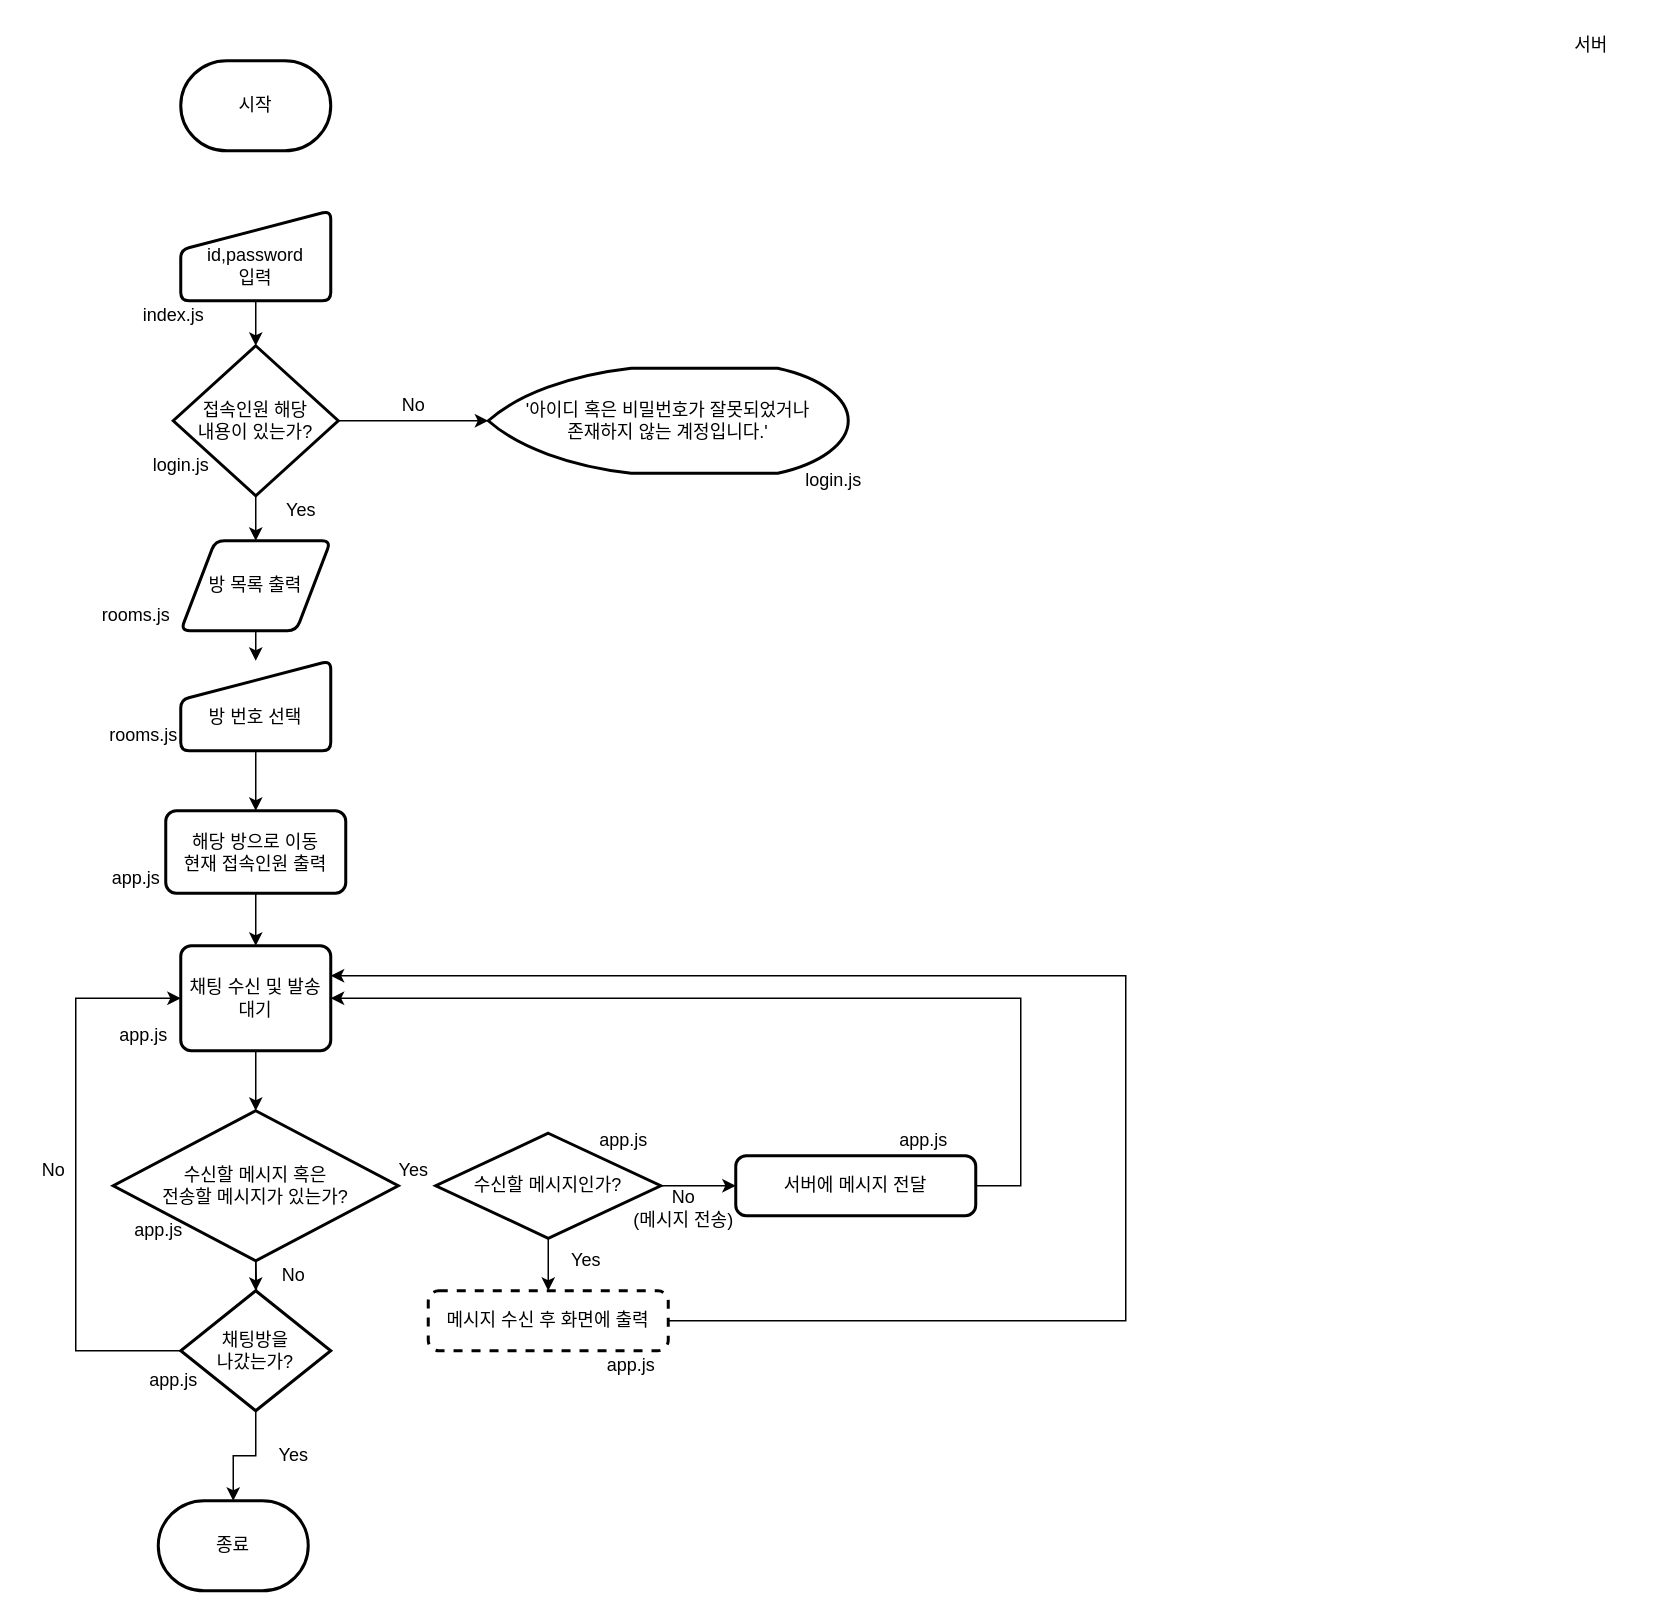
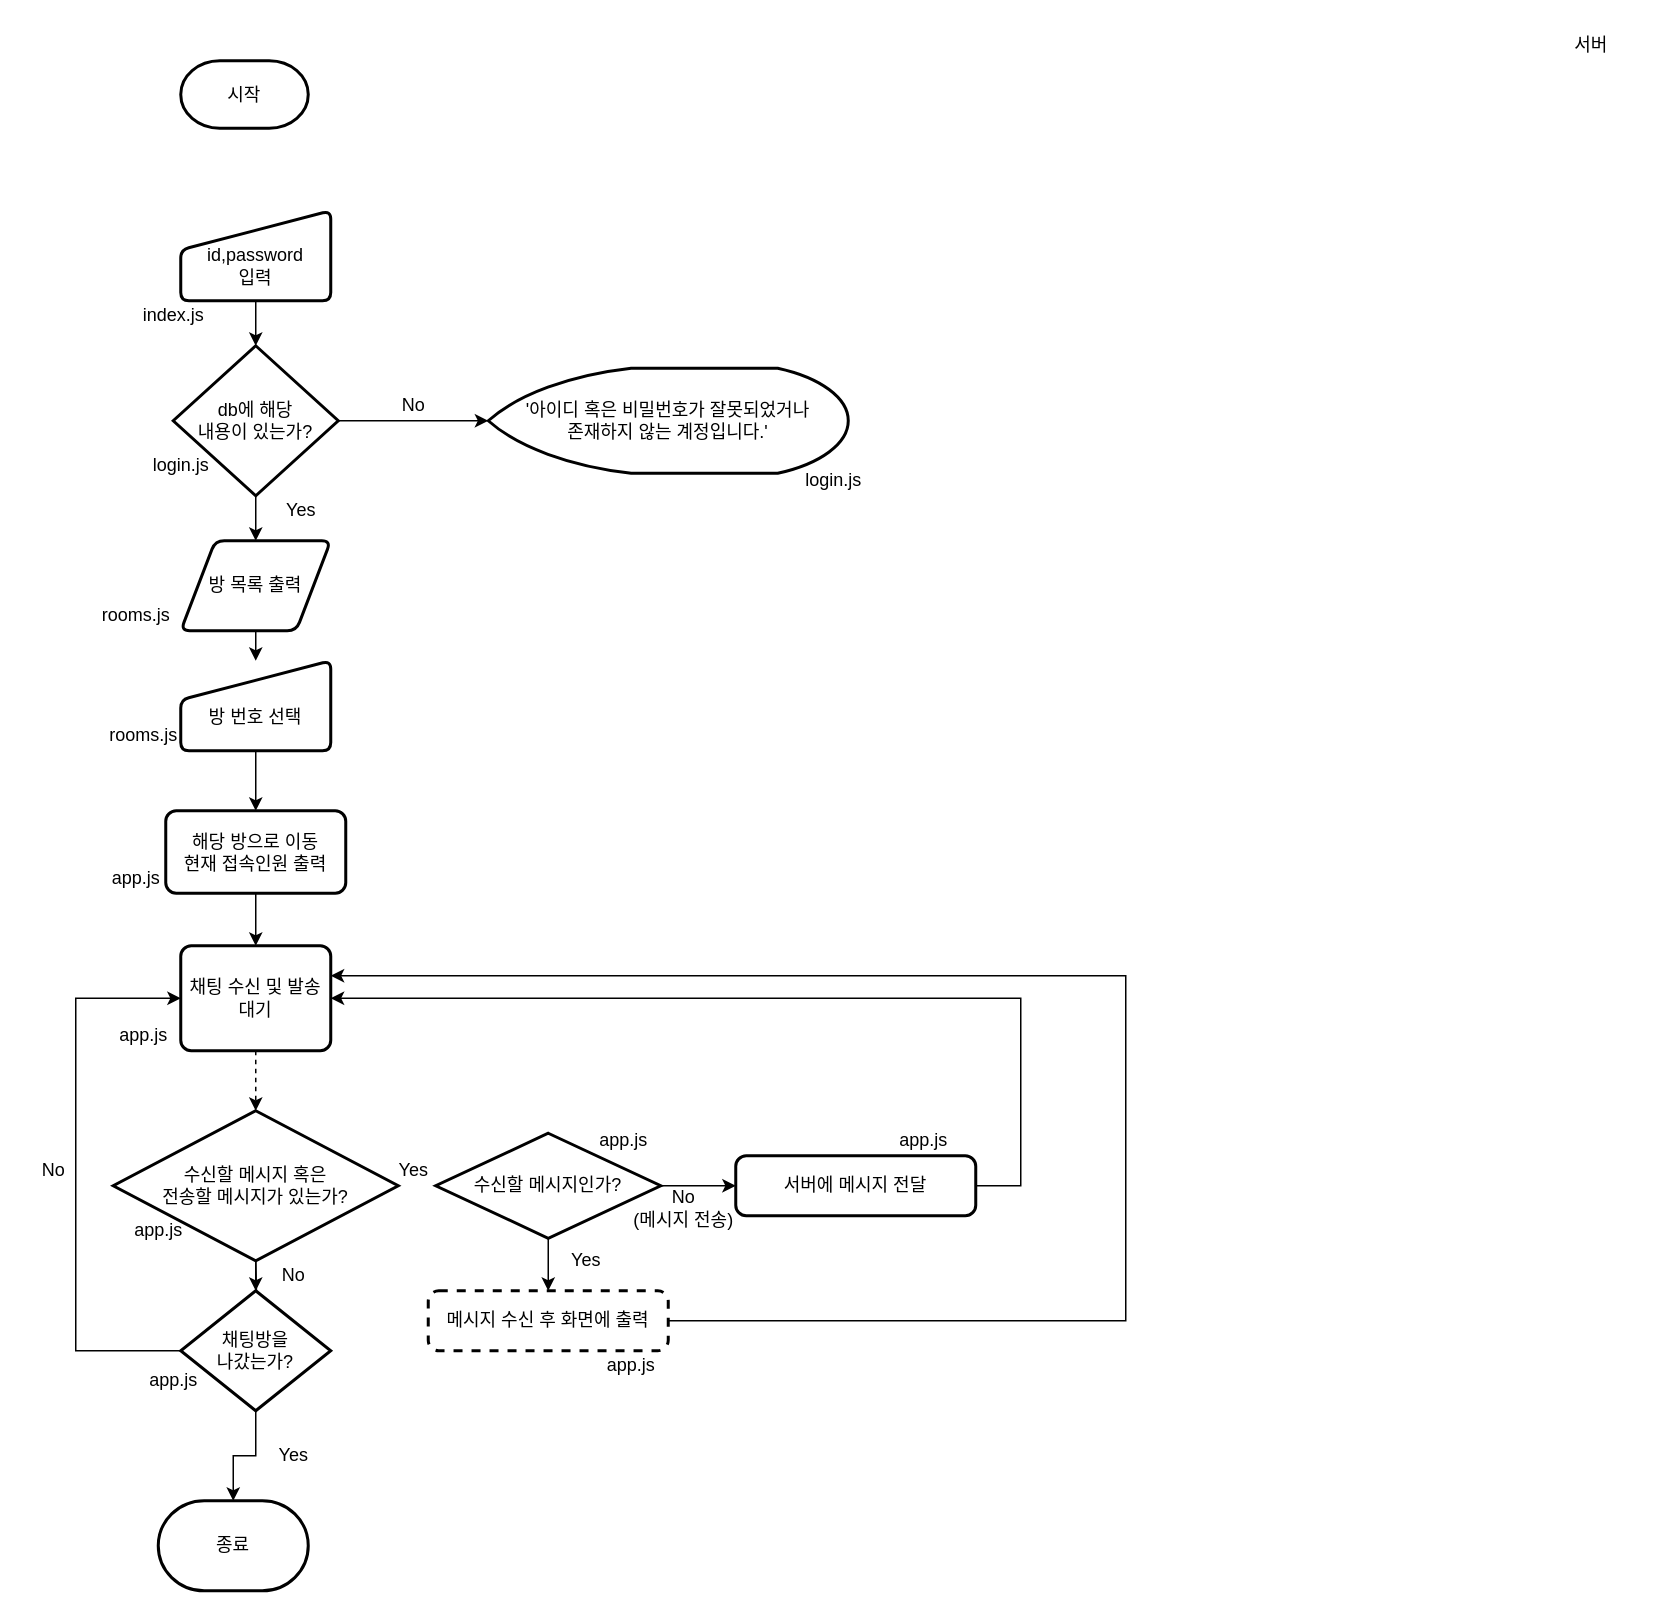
node "시작": size 150x90 -> 128x68
node "접속인원 해당 내용이 있는가?": label "접속인원 해당 내용이 있는가?" -> "db에 해당 내용이 있는가?"
edge "채팅 수신 및 발송 대기" -> "수신할 메시지 혹은 전송할 메시지가 있는가?": style solid -> dashed
